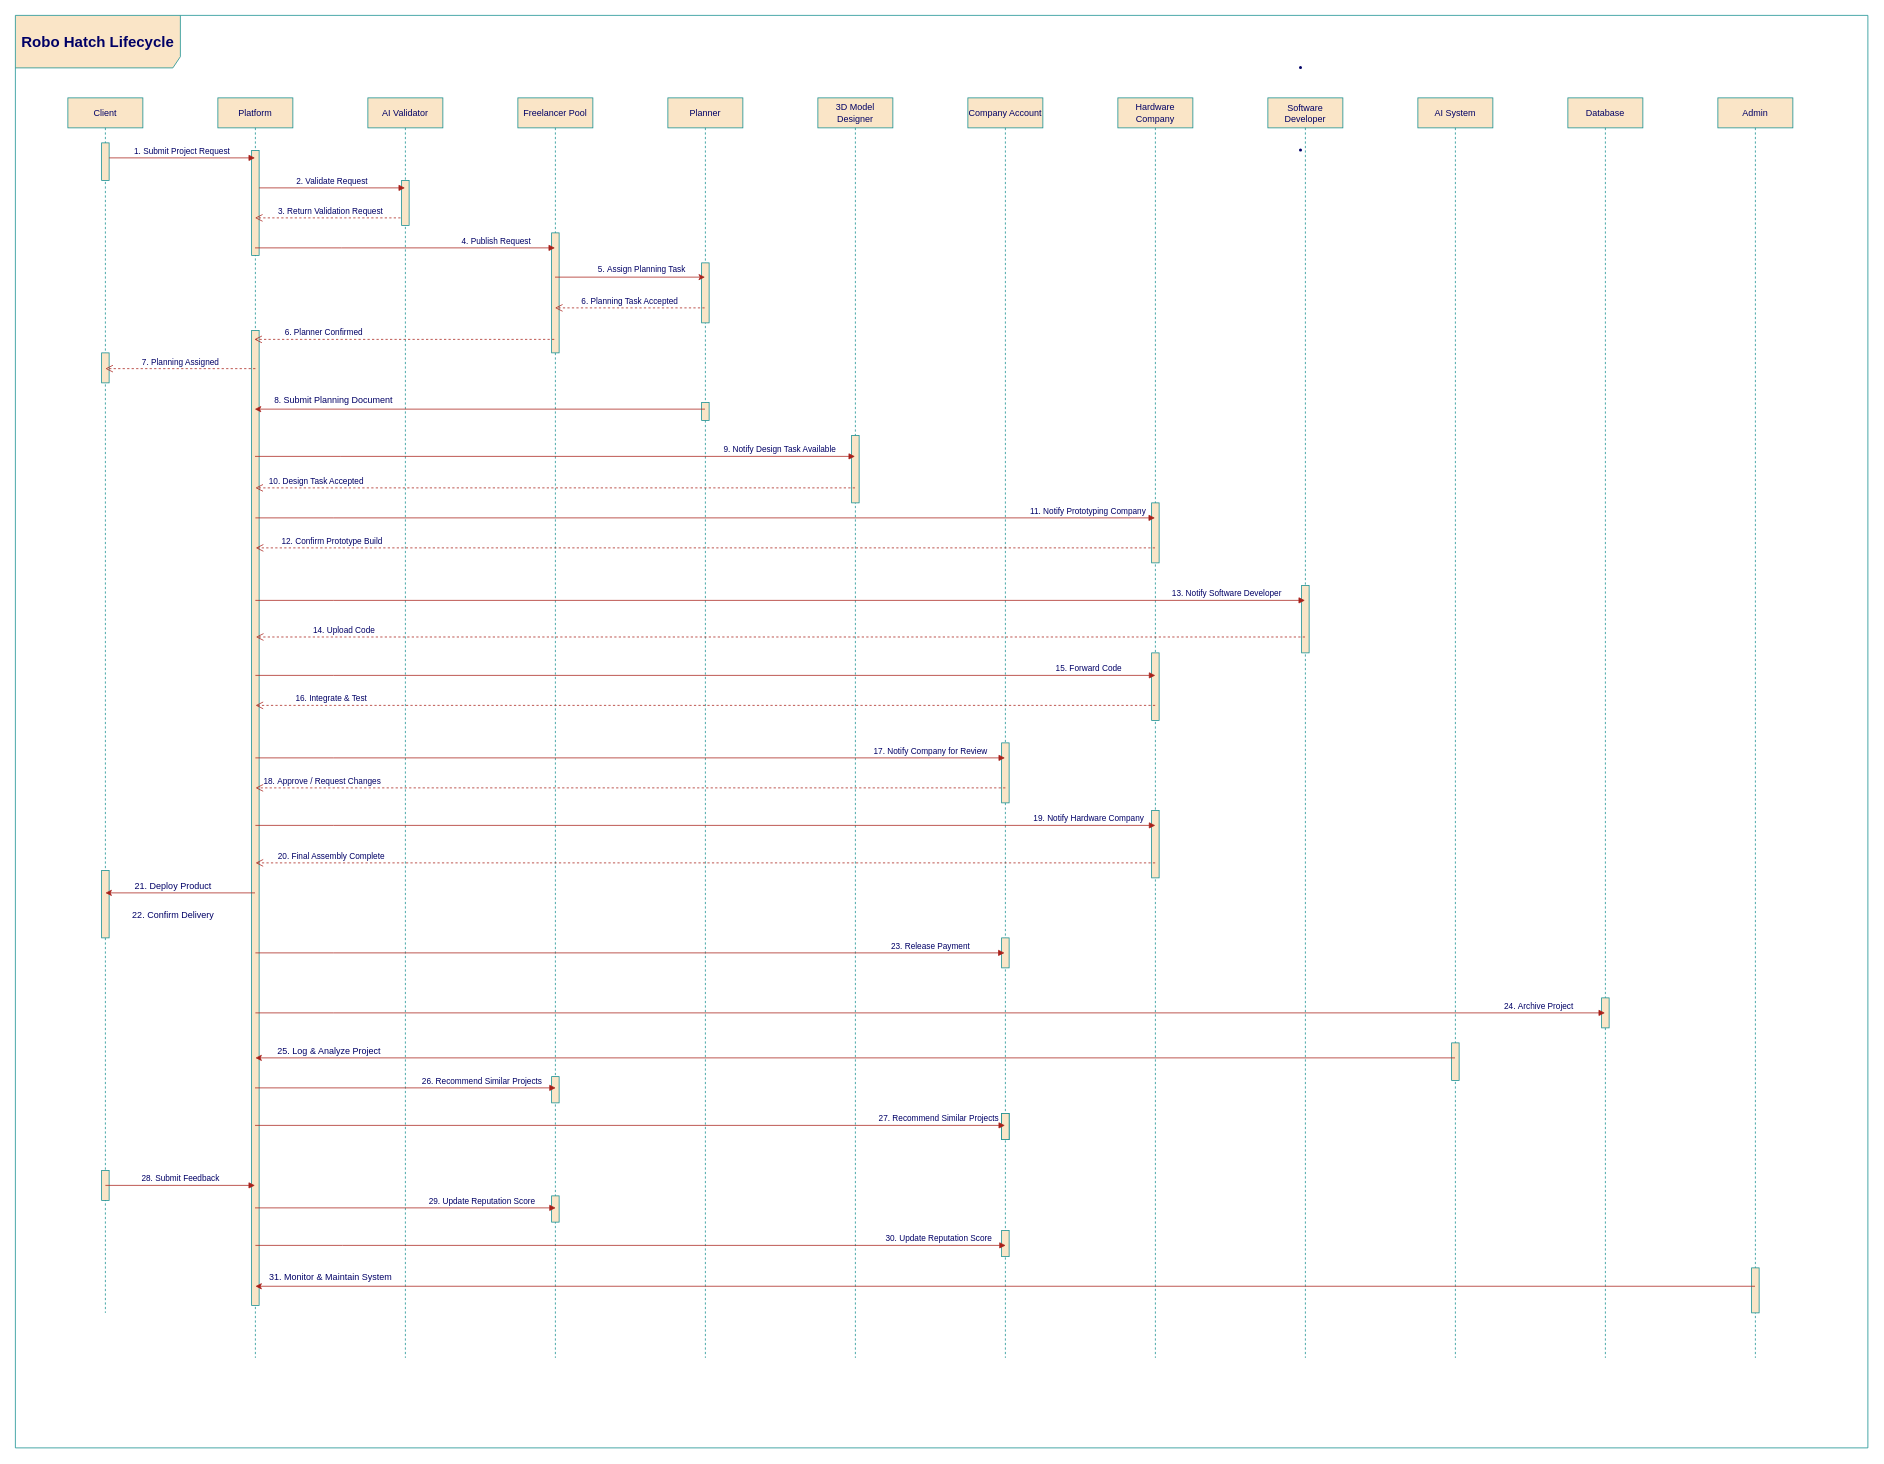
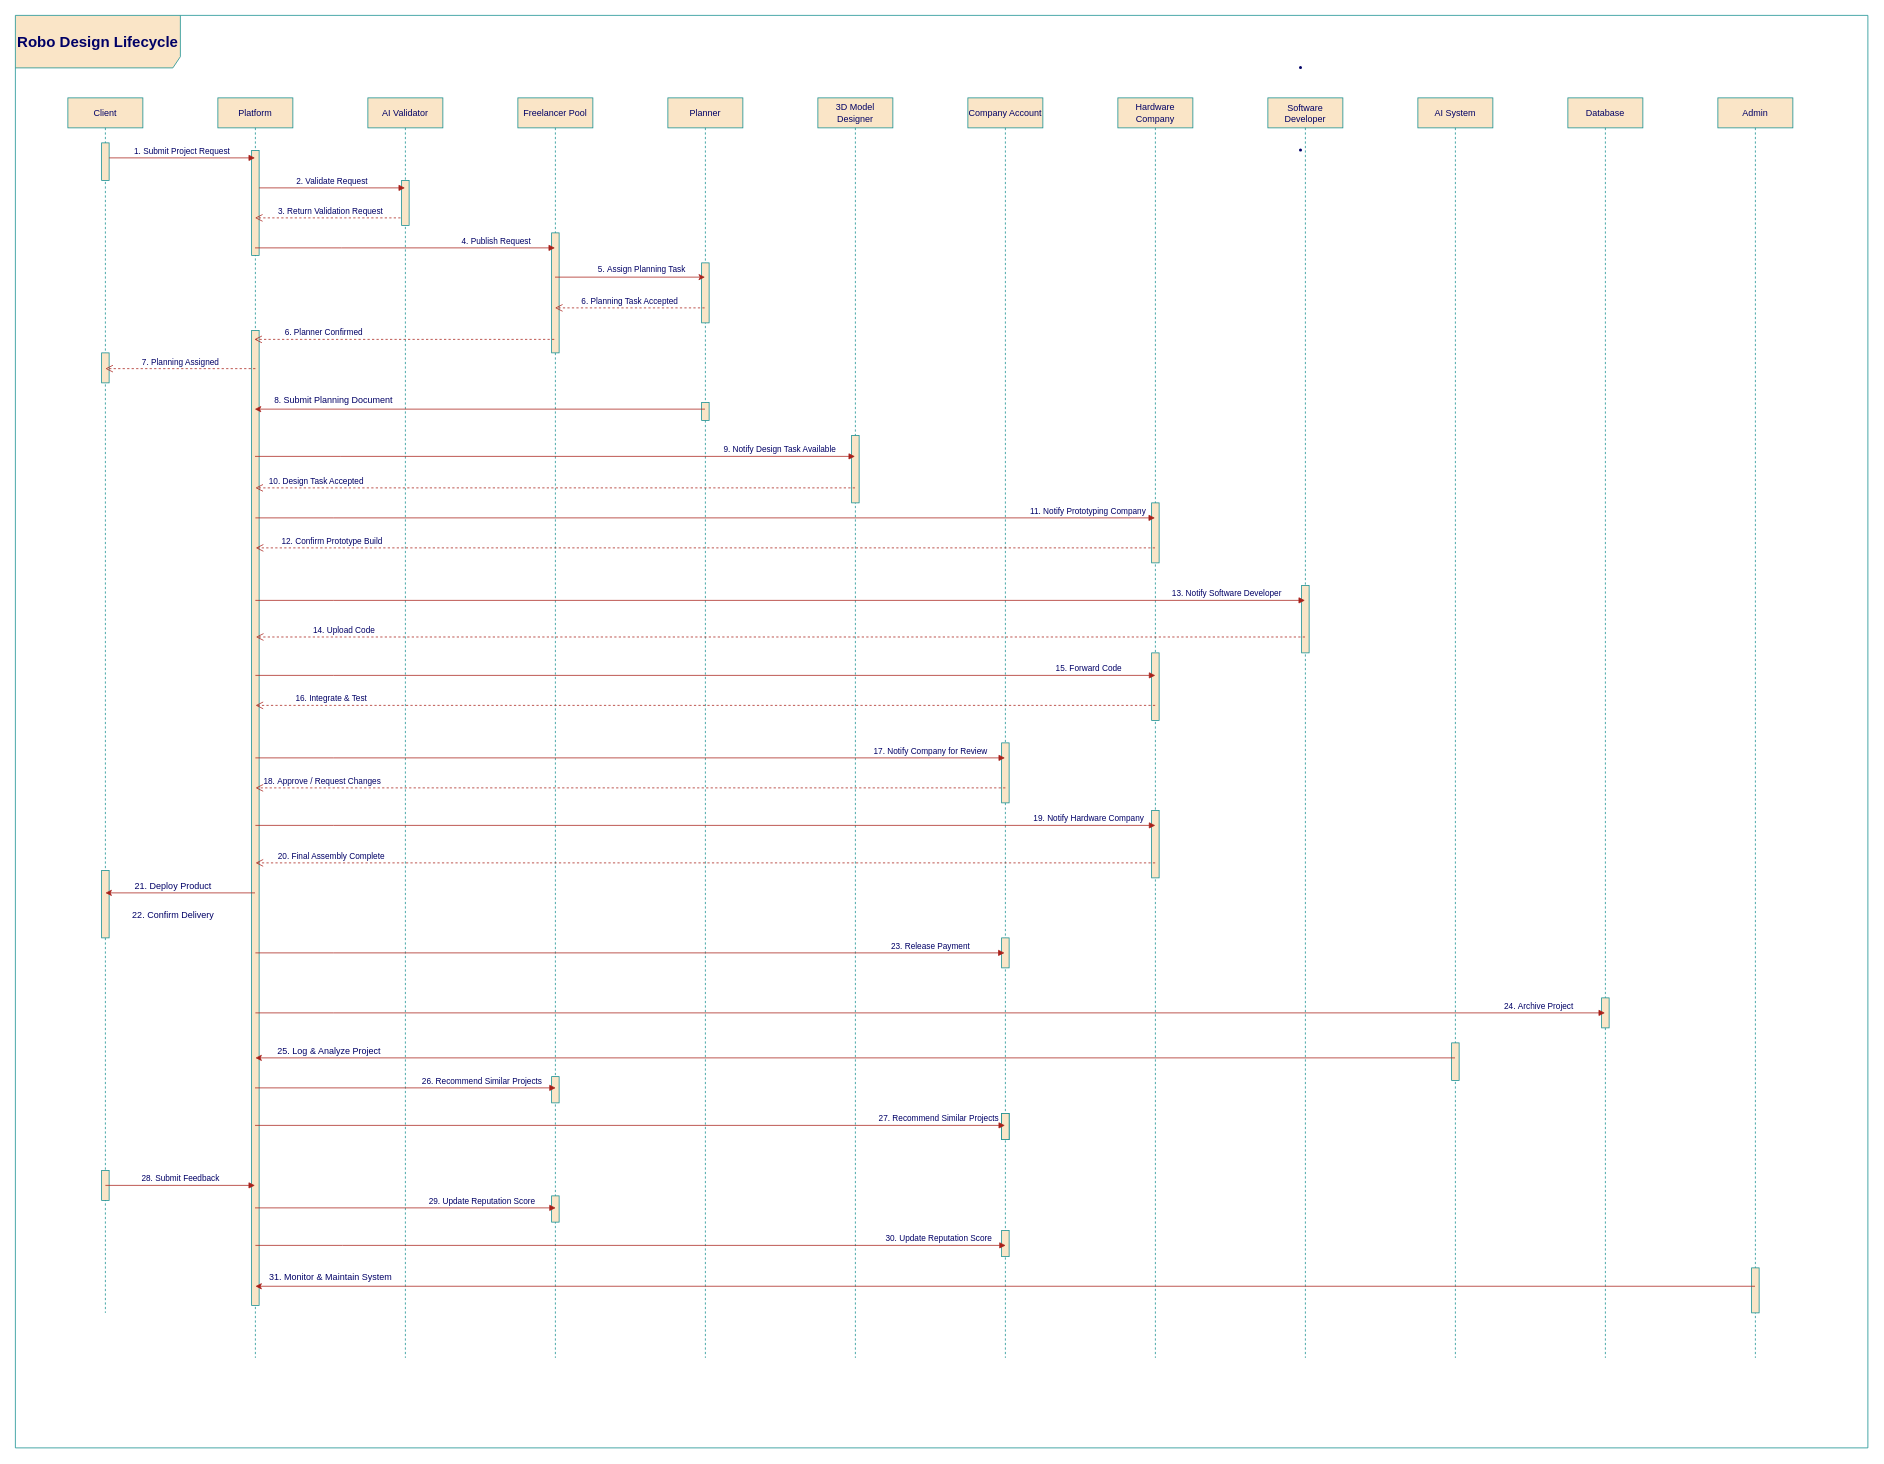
node "Robo Hatch Lifecycle": label "Robo Hatch Lifecycle" -> "Robo Design Lifecycle"
